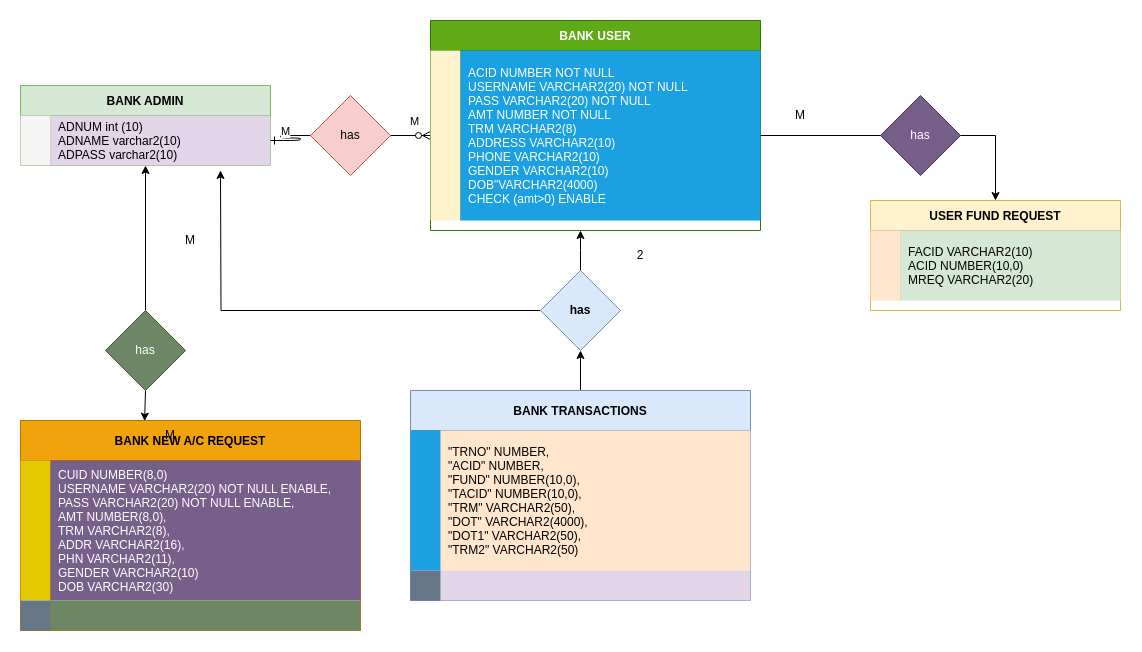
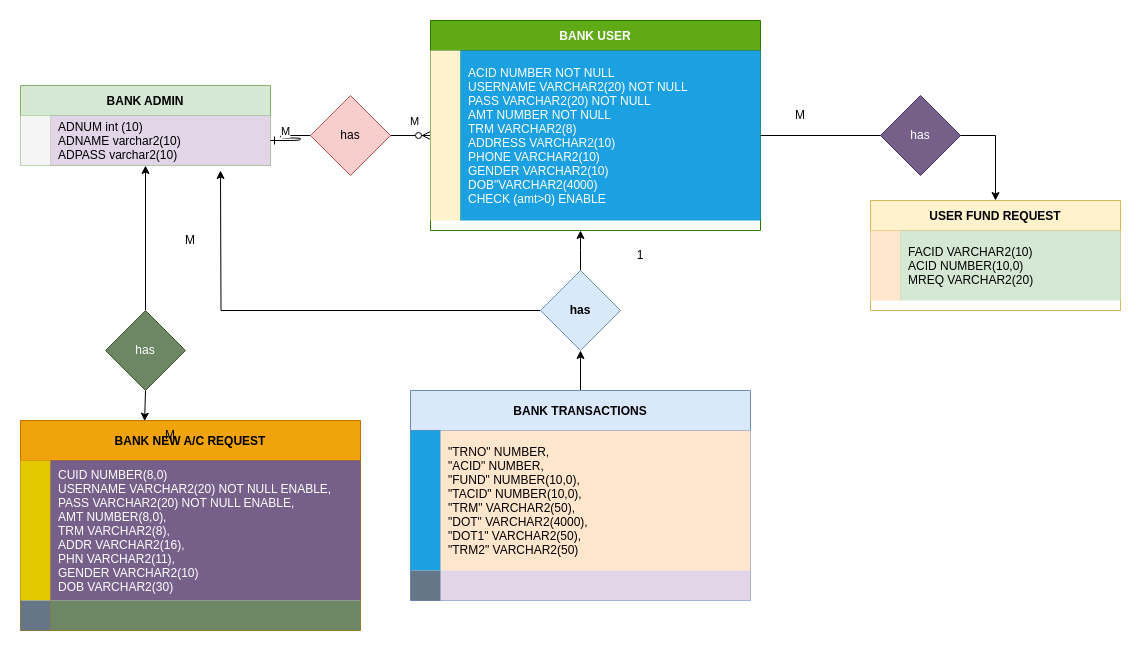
node "2": label "2" -> "1"
